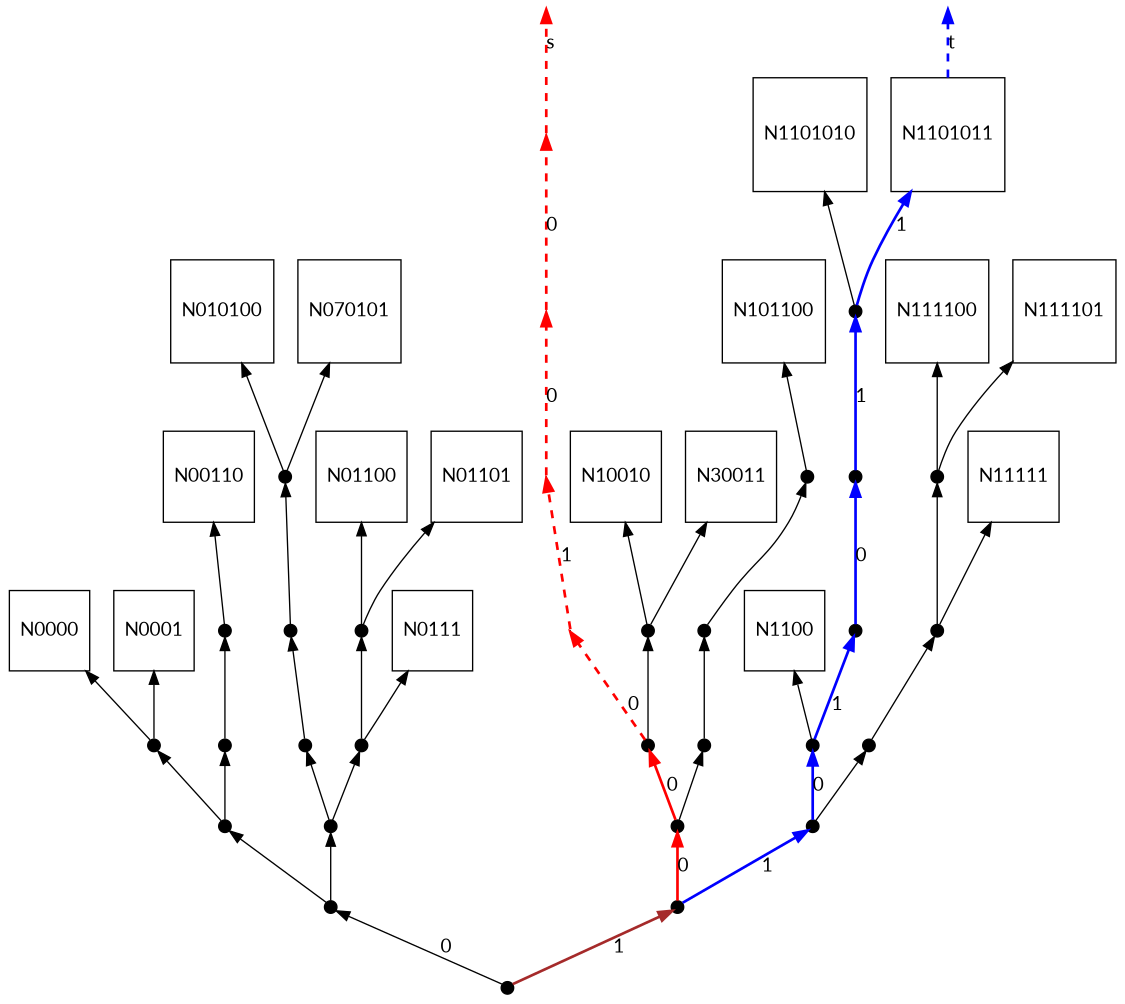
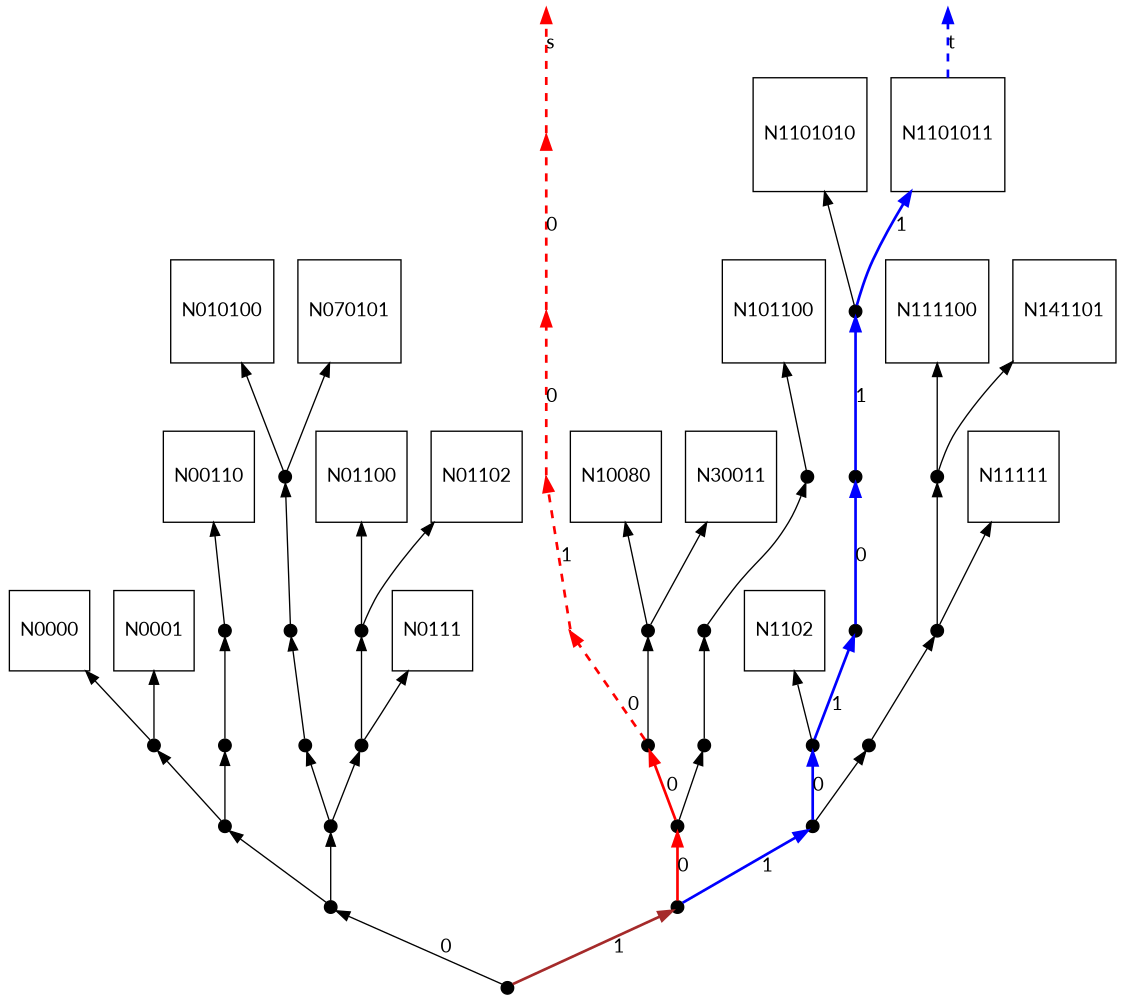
node "N111101": label "N111101" -> "N141101"
node "N01101": label "N01101" -> "N01102"
node "N10010": label "N10010" -> "N10080"
node "N1100": label "N1100" -> "N1102"
